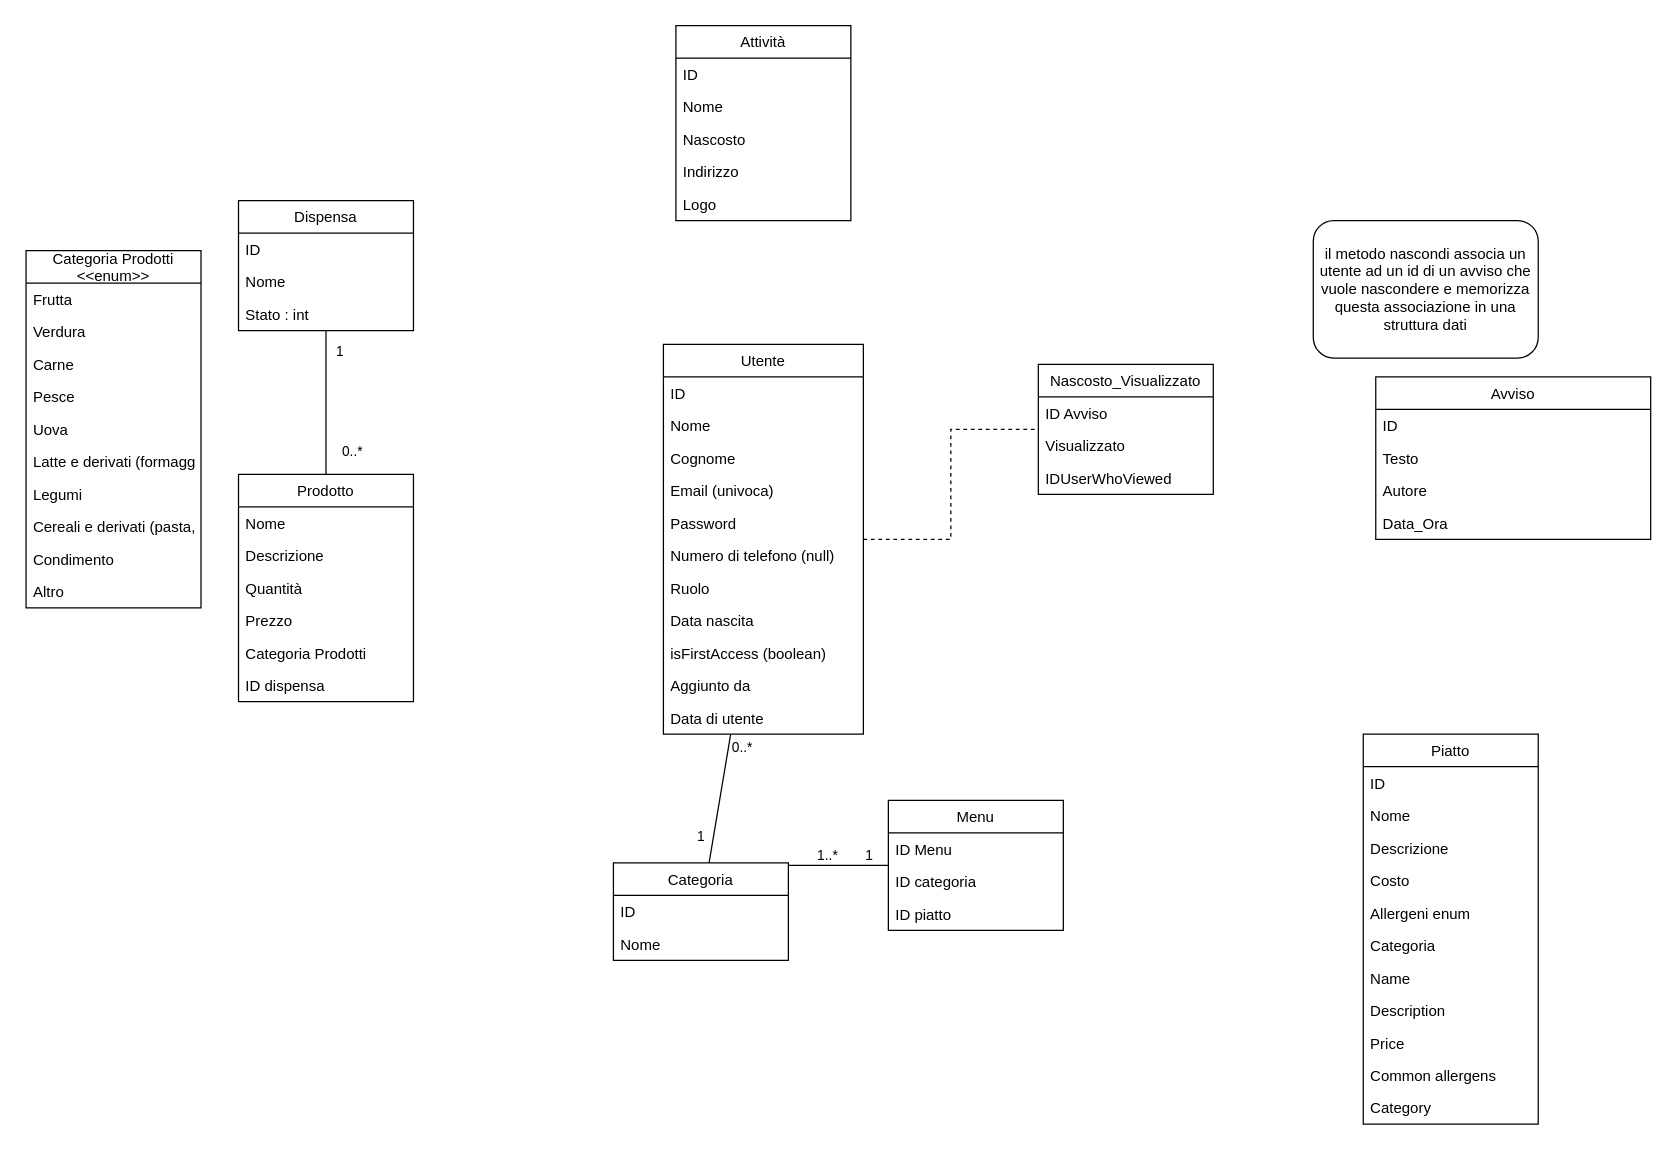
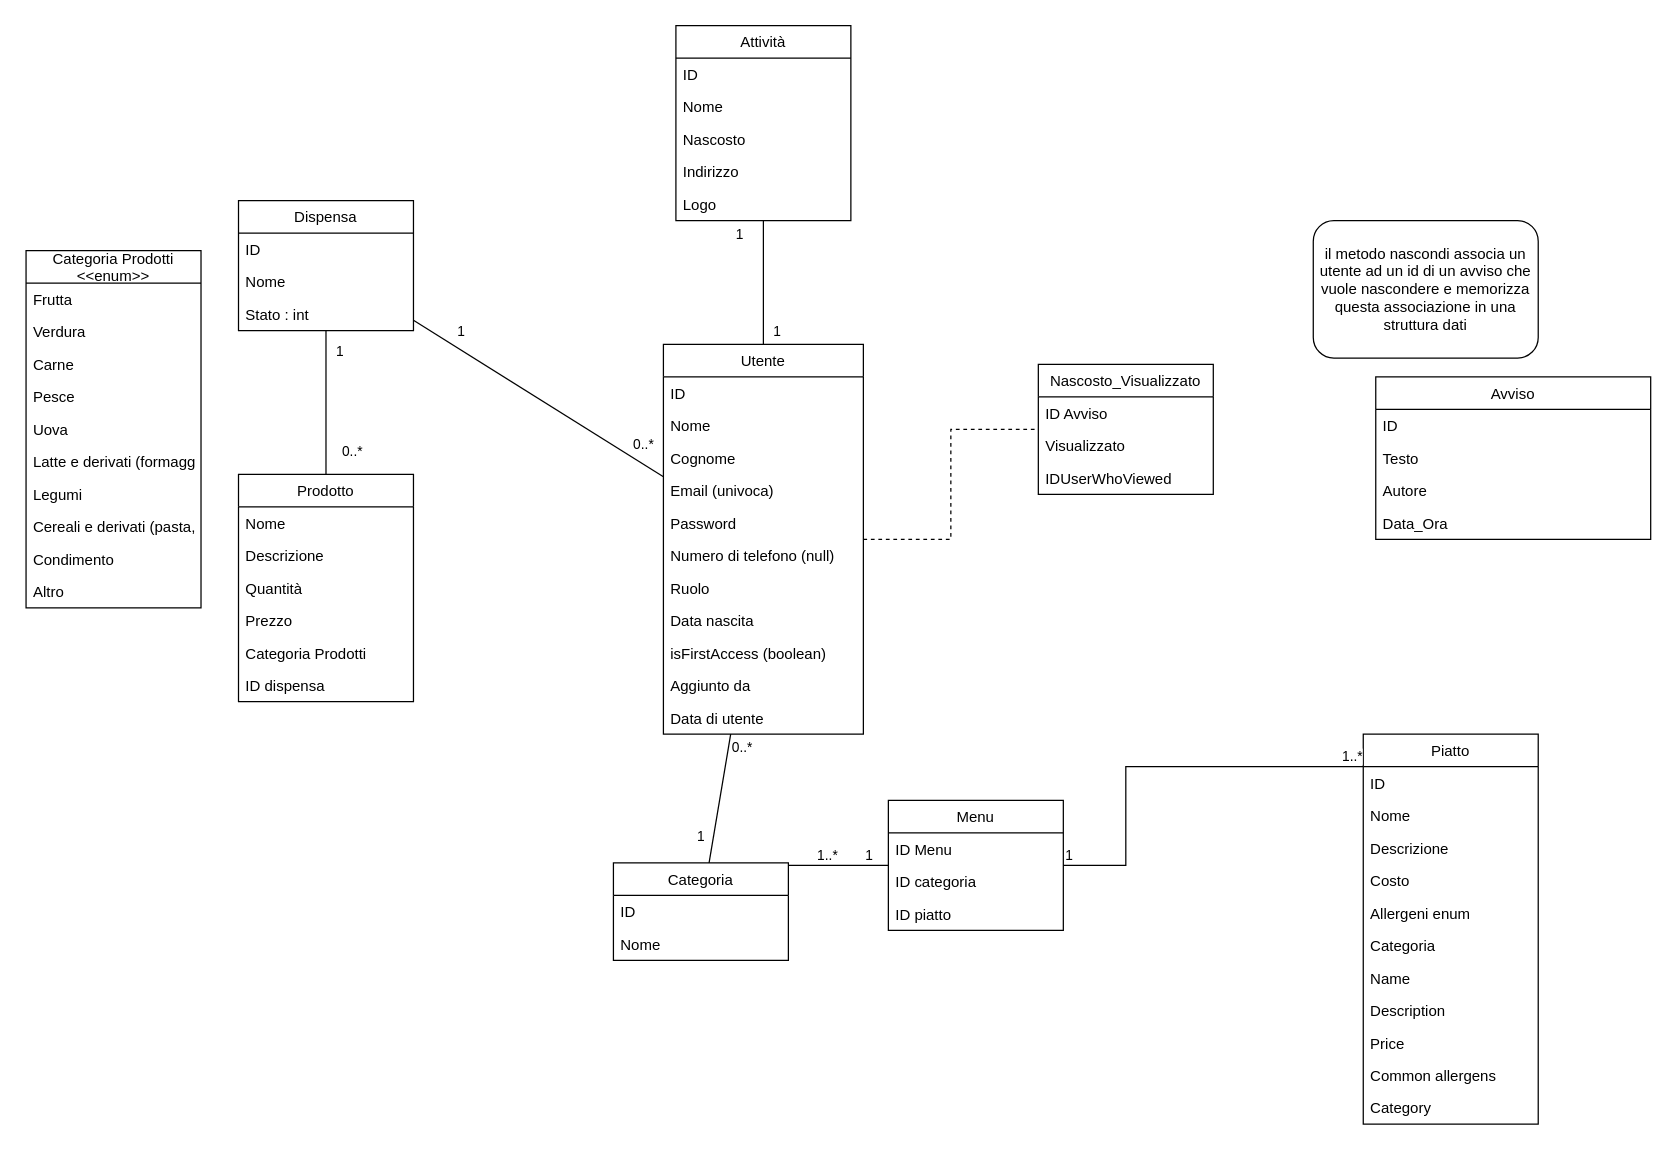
edge "Attività" -- "Utente": added, labels "1", "1"
edge "Dispensa" -- "Utente": added, labels "1", "0..*"
edge "Menu" -- "Piatto": added, labels "1", "1..*"
